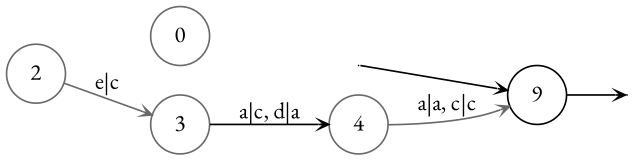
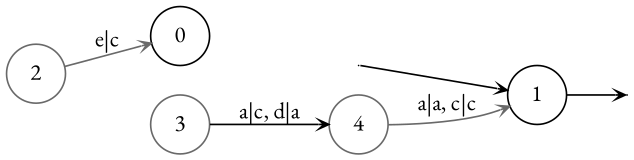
node "0": color DimGray -> black
node "9": label "9" -> "1"
edge "2" -> "3": now "2" -> "0"
